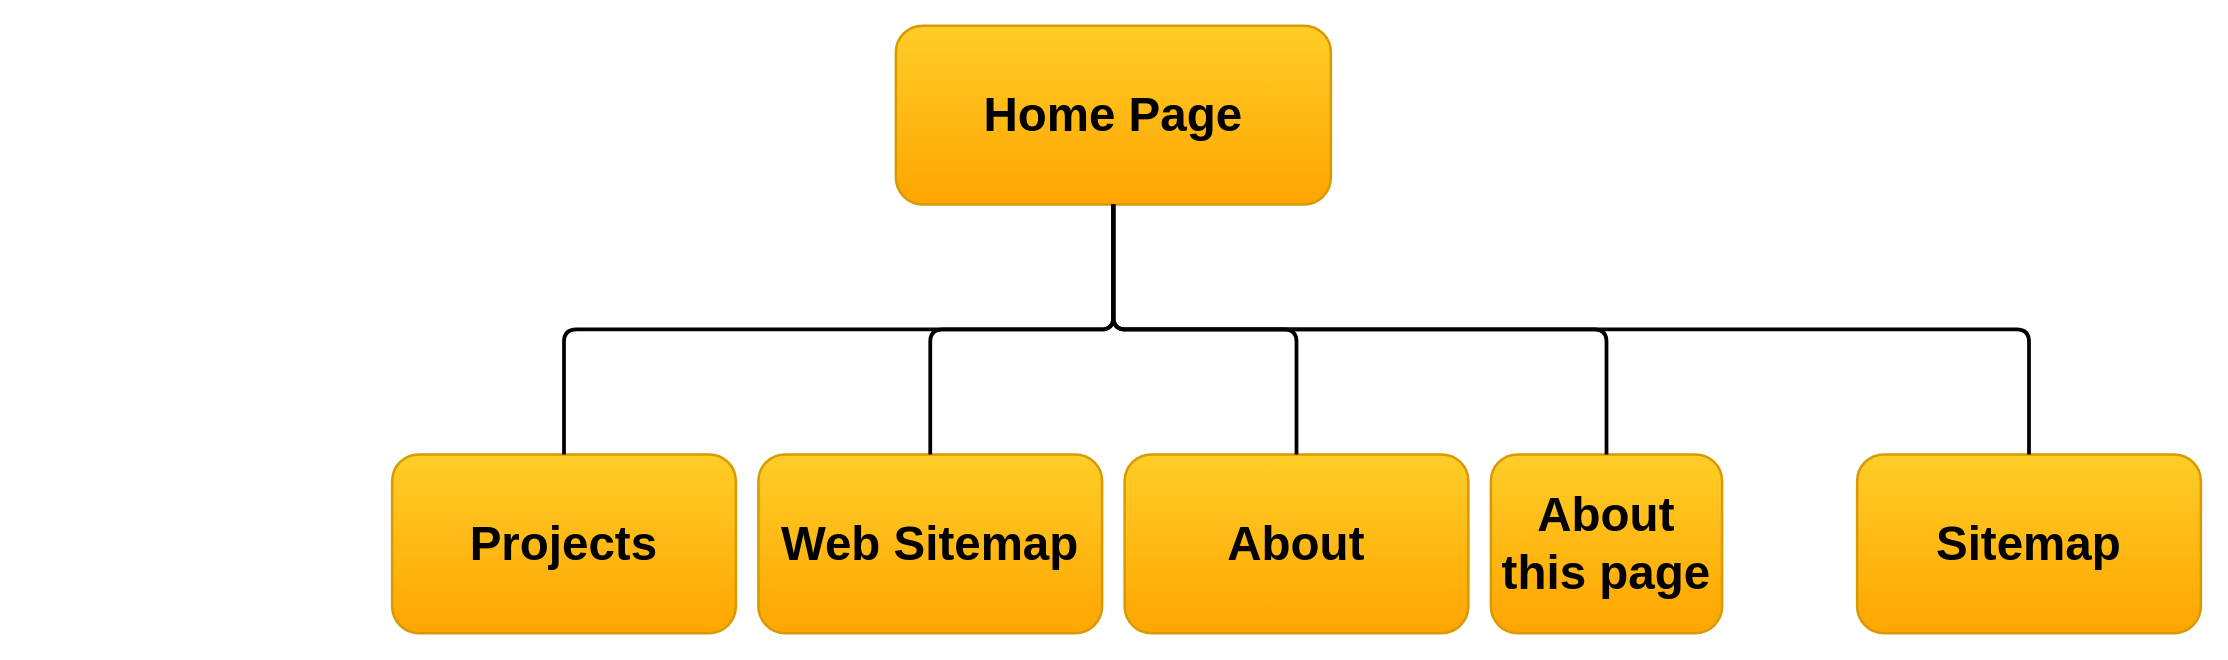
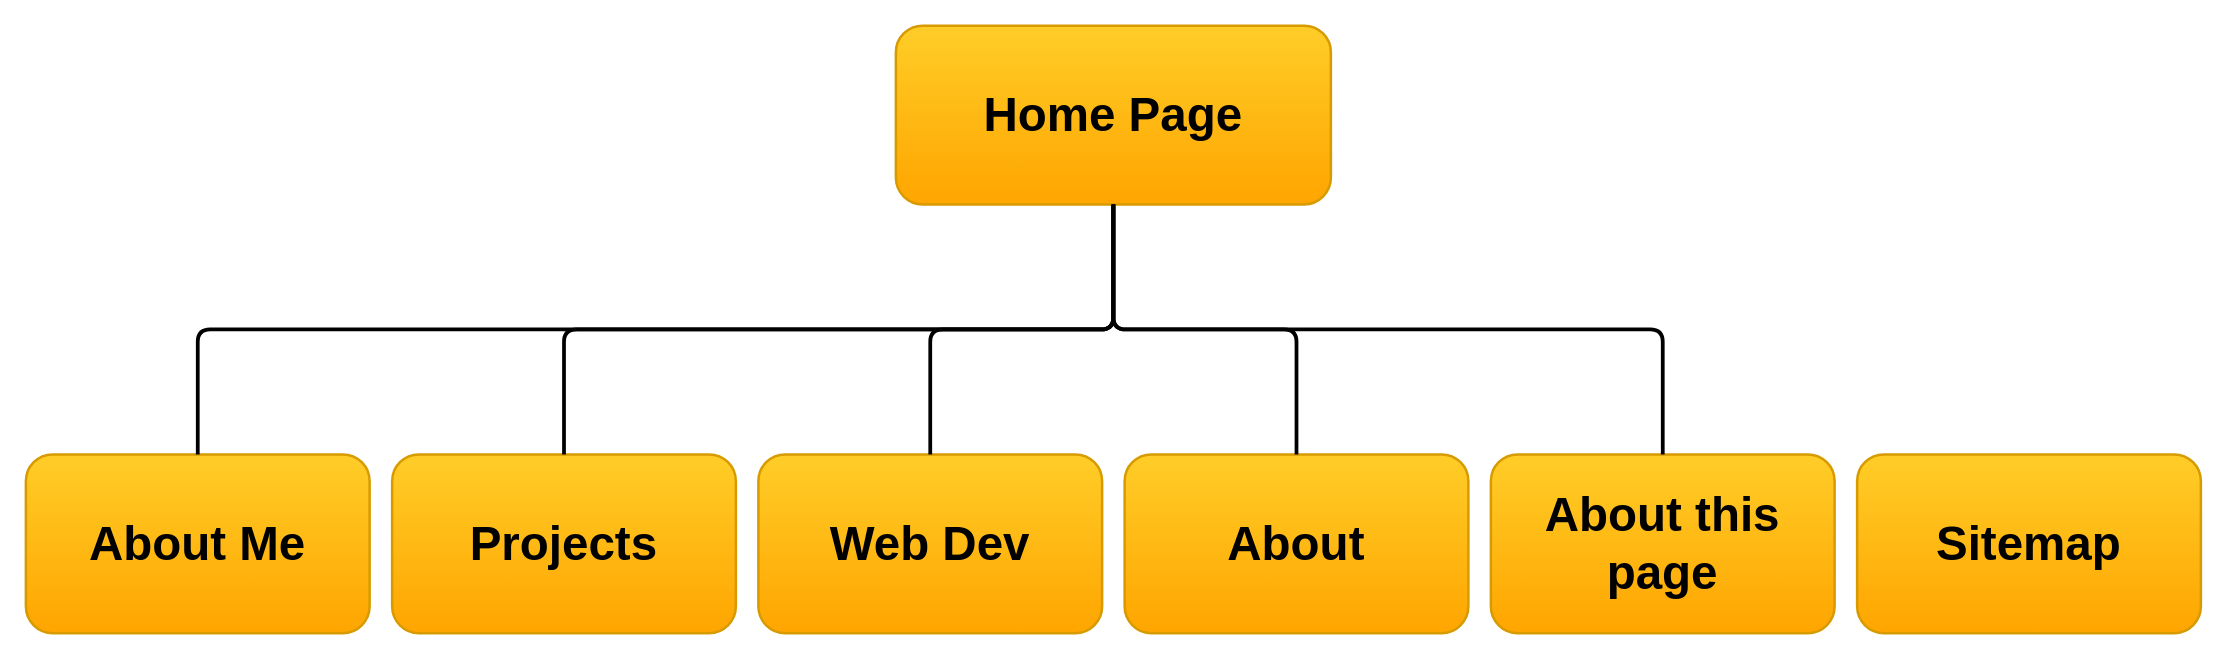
edge "Home Page" -- "About Me": added
edge "Home Page" -- "Sitemap": removed
node "About Me": added
node "Web Sitemap": label "Web Sitemap" -> "Web Dev"
node "About this page": size 231x179 -> 344x179
